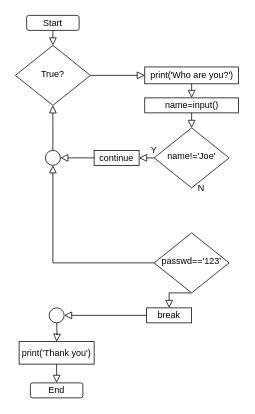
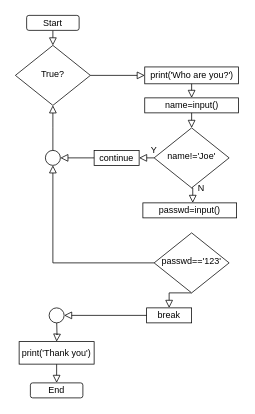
edge "name!='Joe'" -> "passwd=input()": added
node "passwd=input()": added
